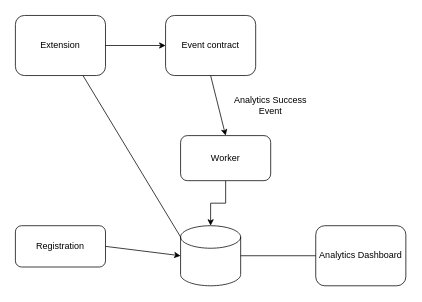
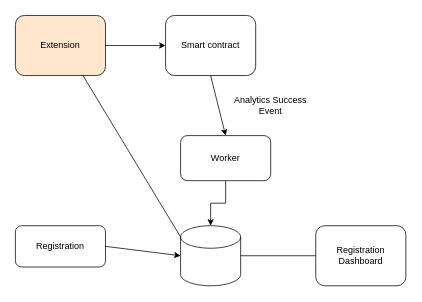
node "Extension": fillcolor #ffffff -> #ffe6cc
node "Event contract": label "Event contract" -> "Smart contract"
node "Analytics Dashboard": label "Analytics Dashboard" -> "Registration Dashboard"
